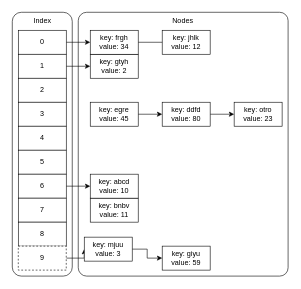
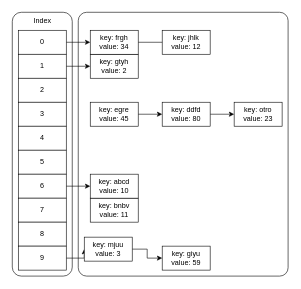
node "Nodes": removed
node "9": style dashed -> solid
